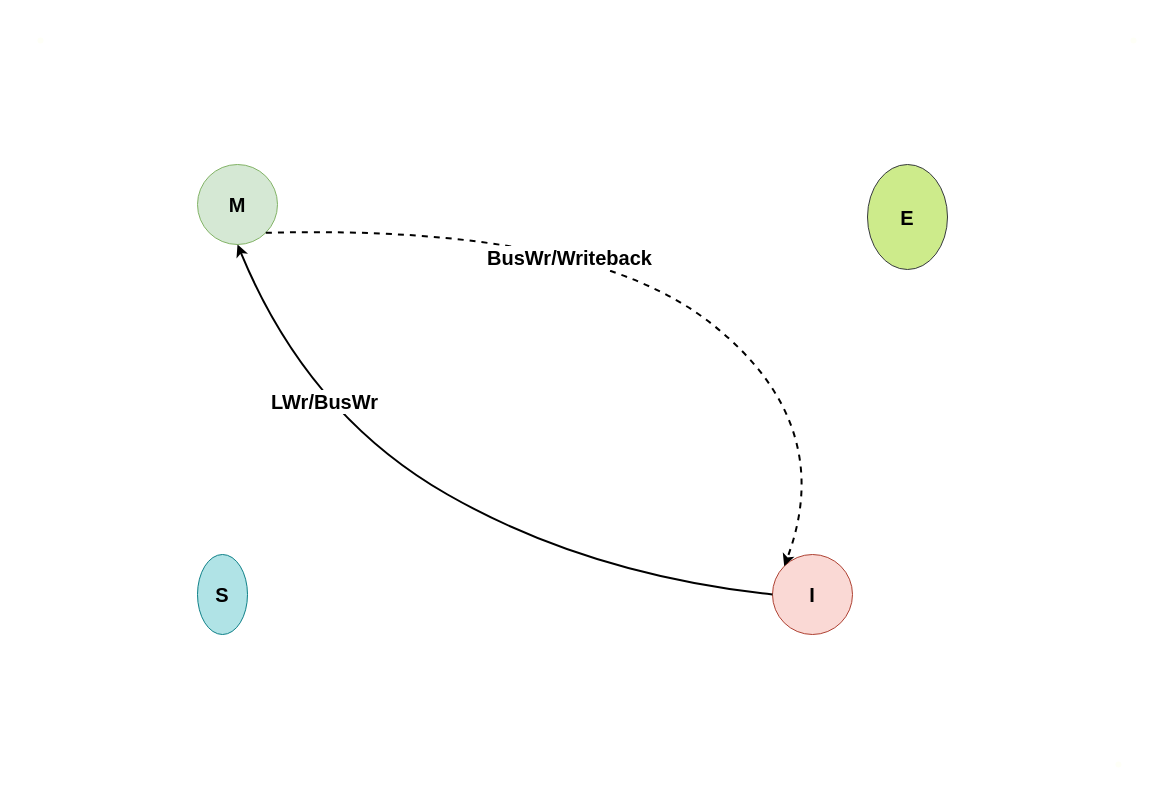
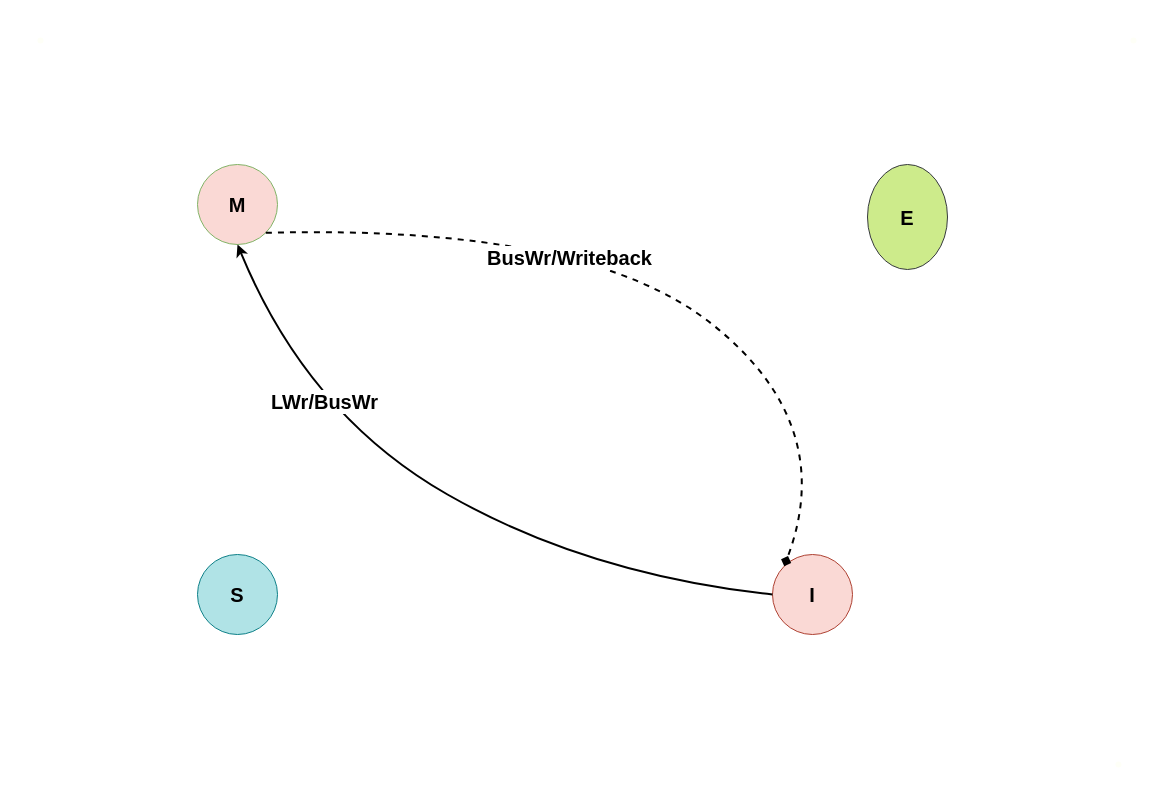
node "M": fillcolor #d5e8d4 -> #fad9d5
edge "M" -> "I": arrowhead classic -> diamond
node "S": size 50x80 -> 80x80
